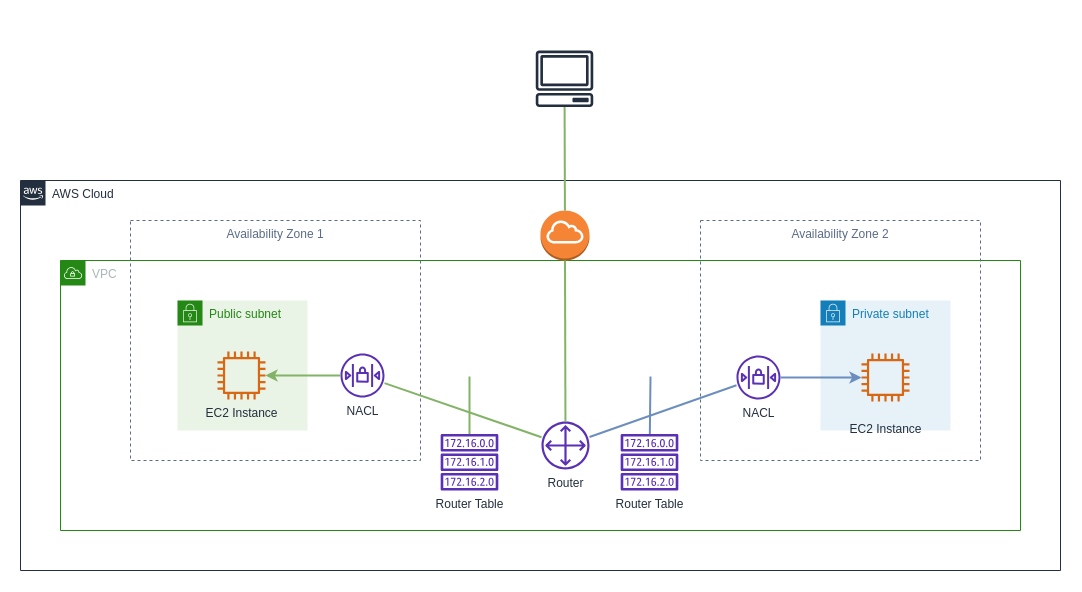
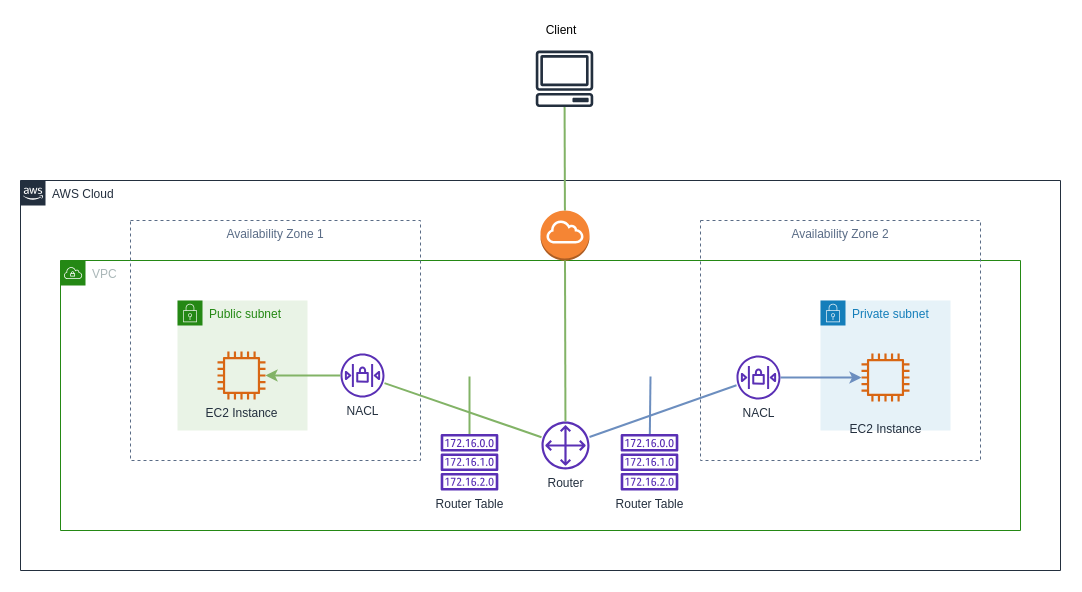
node "Client": added
